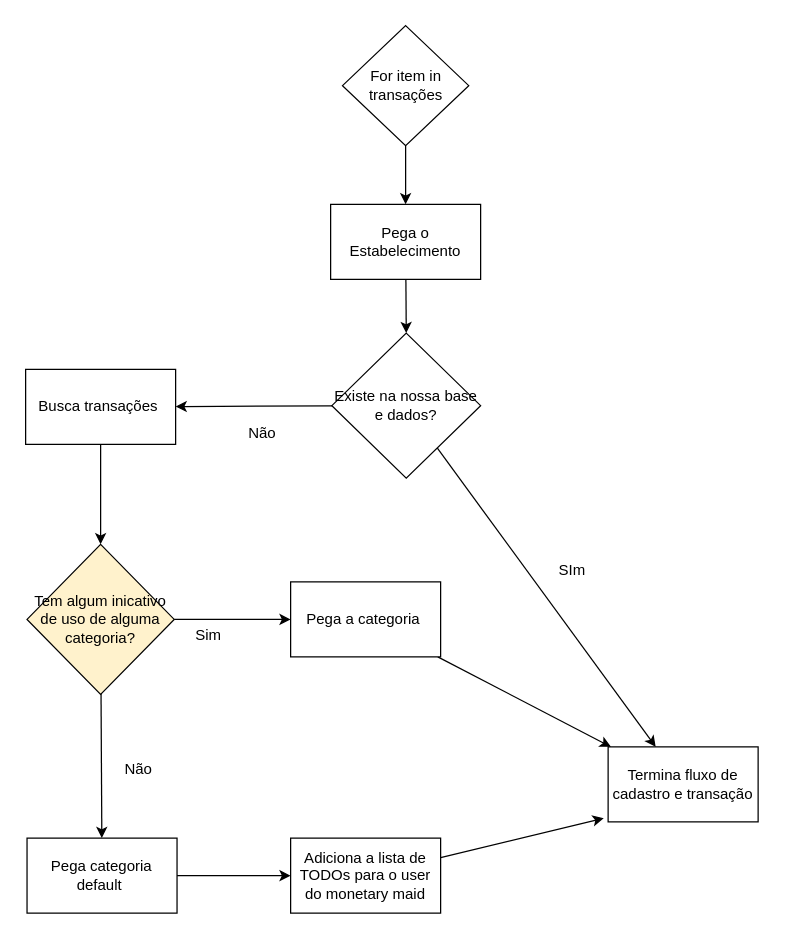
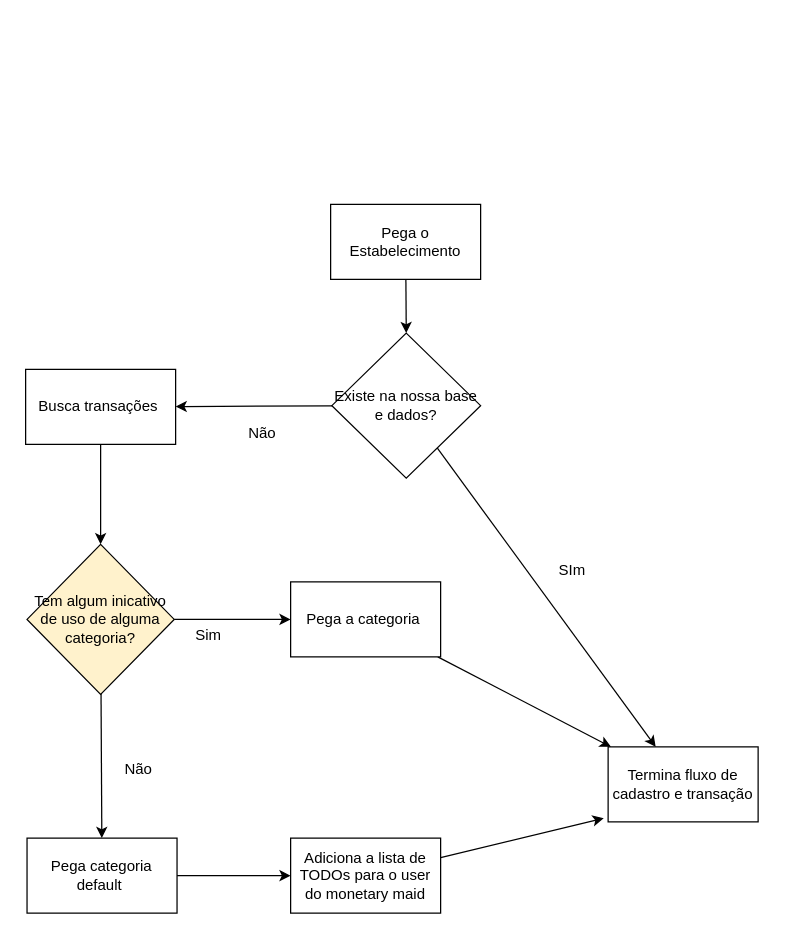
node "For item in transações": removed
edge "For item in transações" -> "Pega o Estabelecimento": removed
